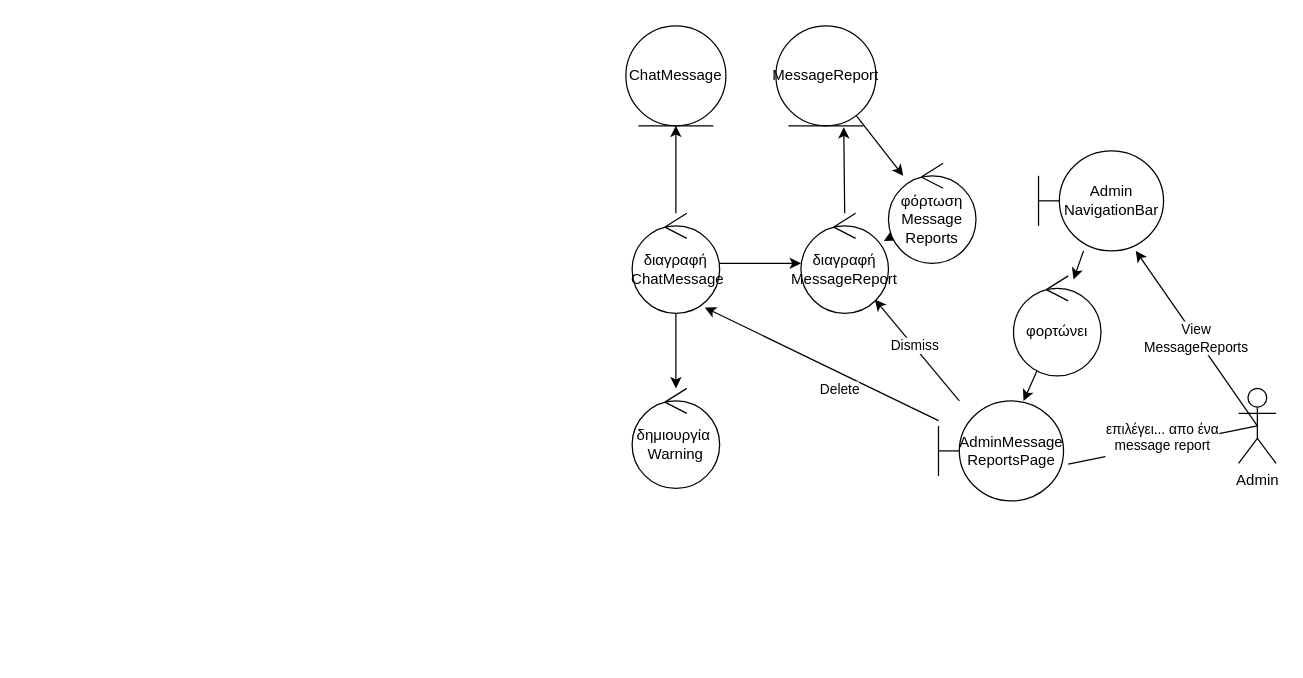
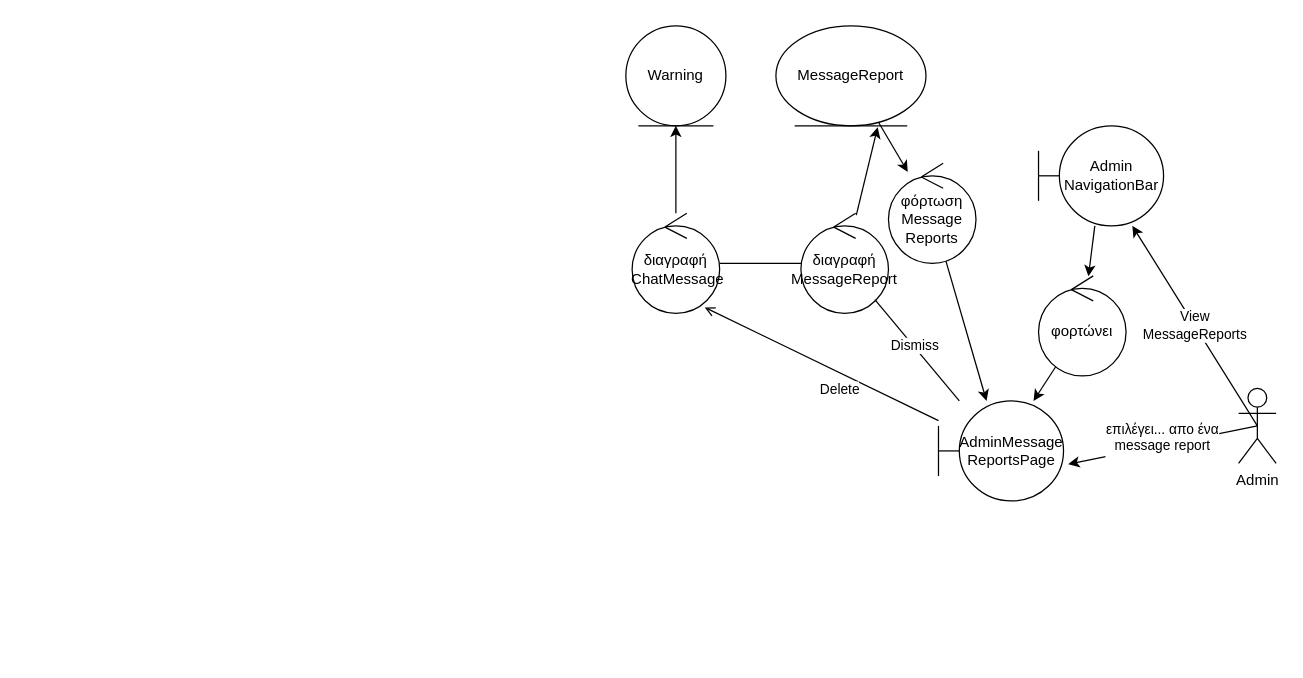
node "ChatMessage": label "ChatMessage" -> "Warning"
node "MessageReport": size 100x100 -> 150x100
node "Admin NavigationBar": moved (1101, 201) -> (1101, 176)
edge "φόρτωση Message Reports" -> "διαγραφή MessageReport": now "φόρτωση Message Reports" -> "AdminMessage ReportsPage"
edge "διαγραφή ChatMessage" -> "διαγραφή MessageReport": arrowhead classic -> none
edge "AdminMessage ReportsPage" -> "διαγραφή MessageReport": arrowhead classic -> none
edge "AdminMessage ReportsPage" -> "διαγραφή ChatMessage": arrowhead classic -> open
node "φορτώνει": moved (1057, 326) -> (1082, 326)
edge "διαγραφή ChatMessage" -> "δημιουργία Warning": removed
node "δημιουργία Warning": removed
edge "Admin" -- "AdminMessage ReportsPage": arrowhead none -> classic
